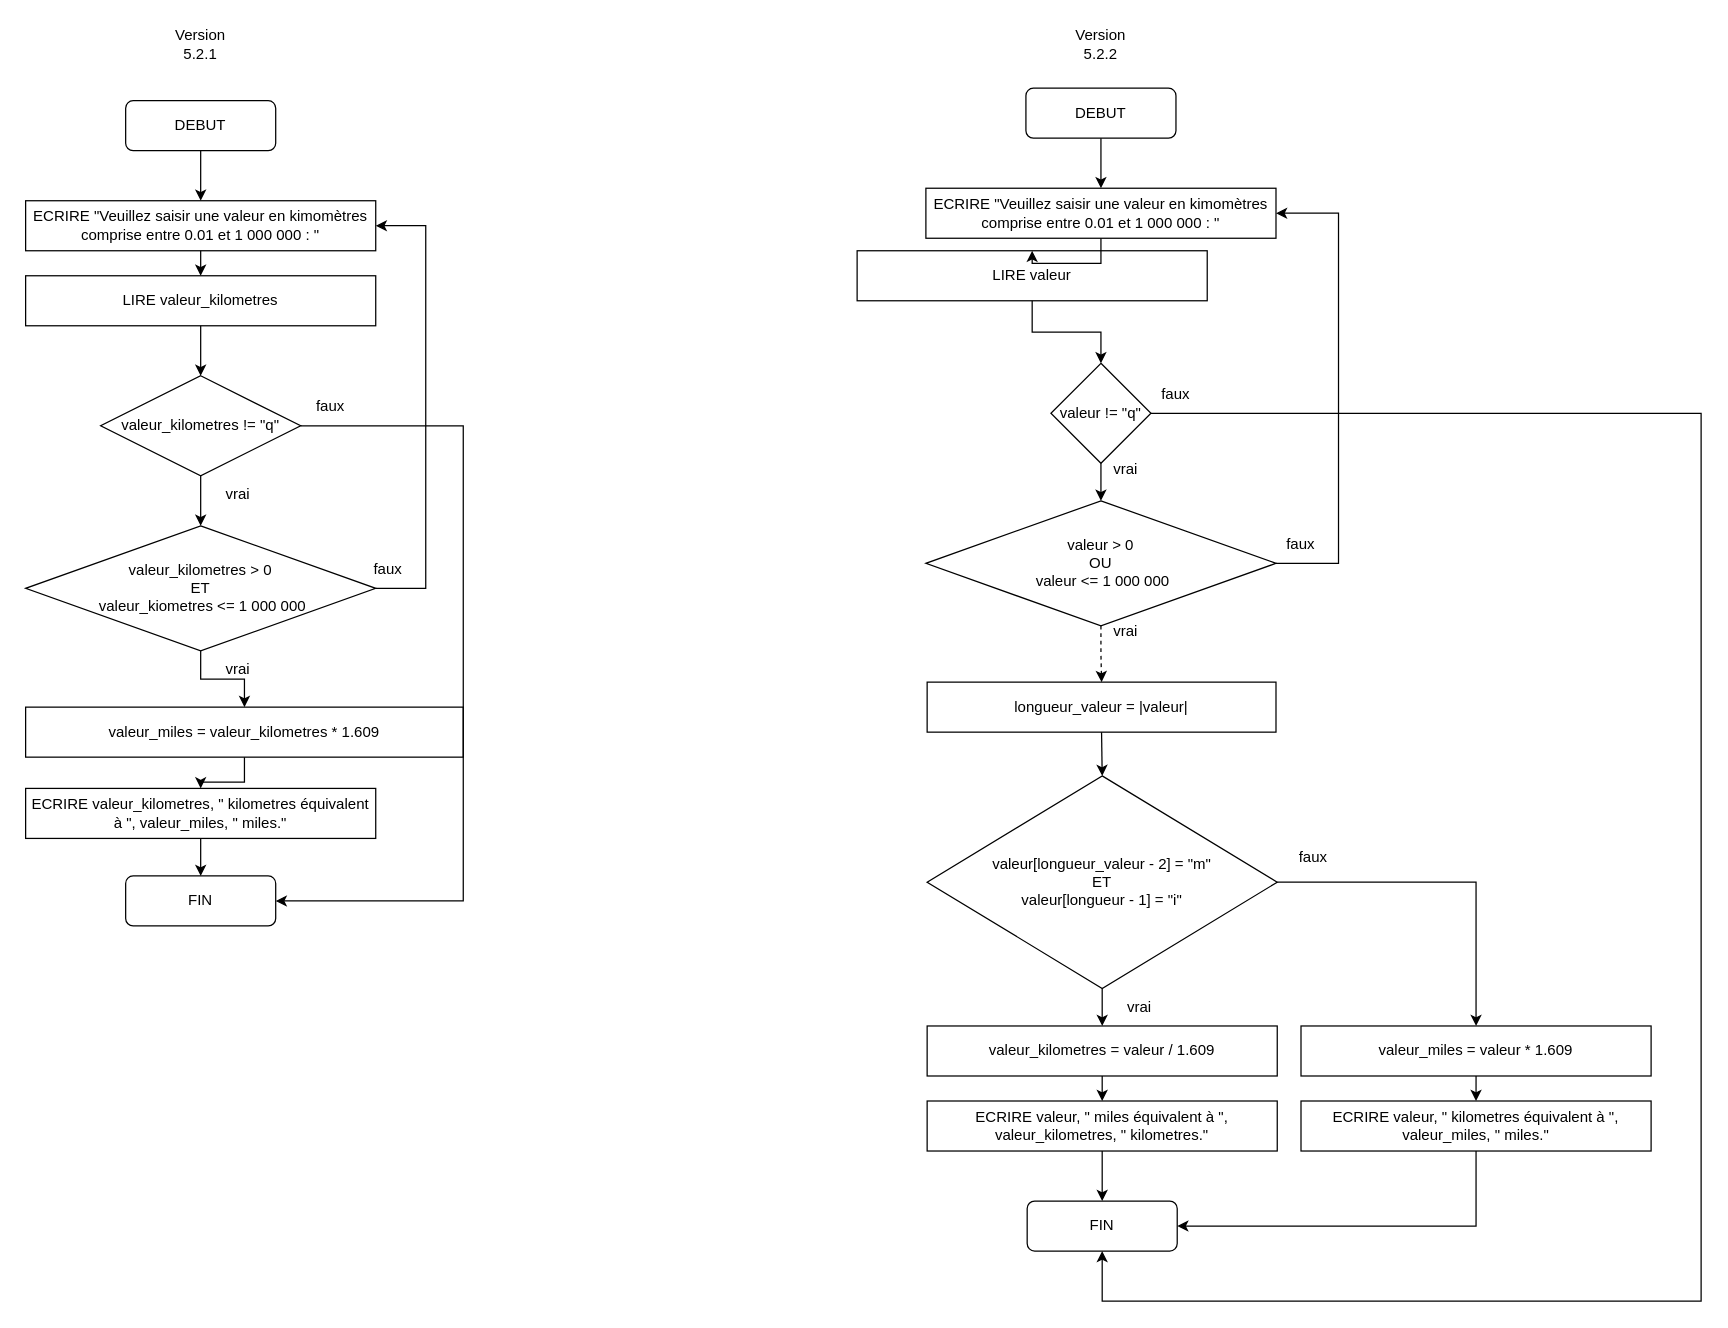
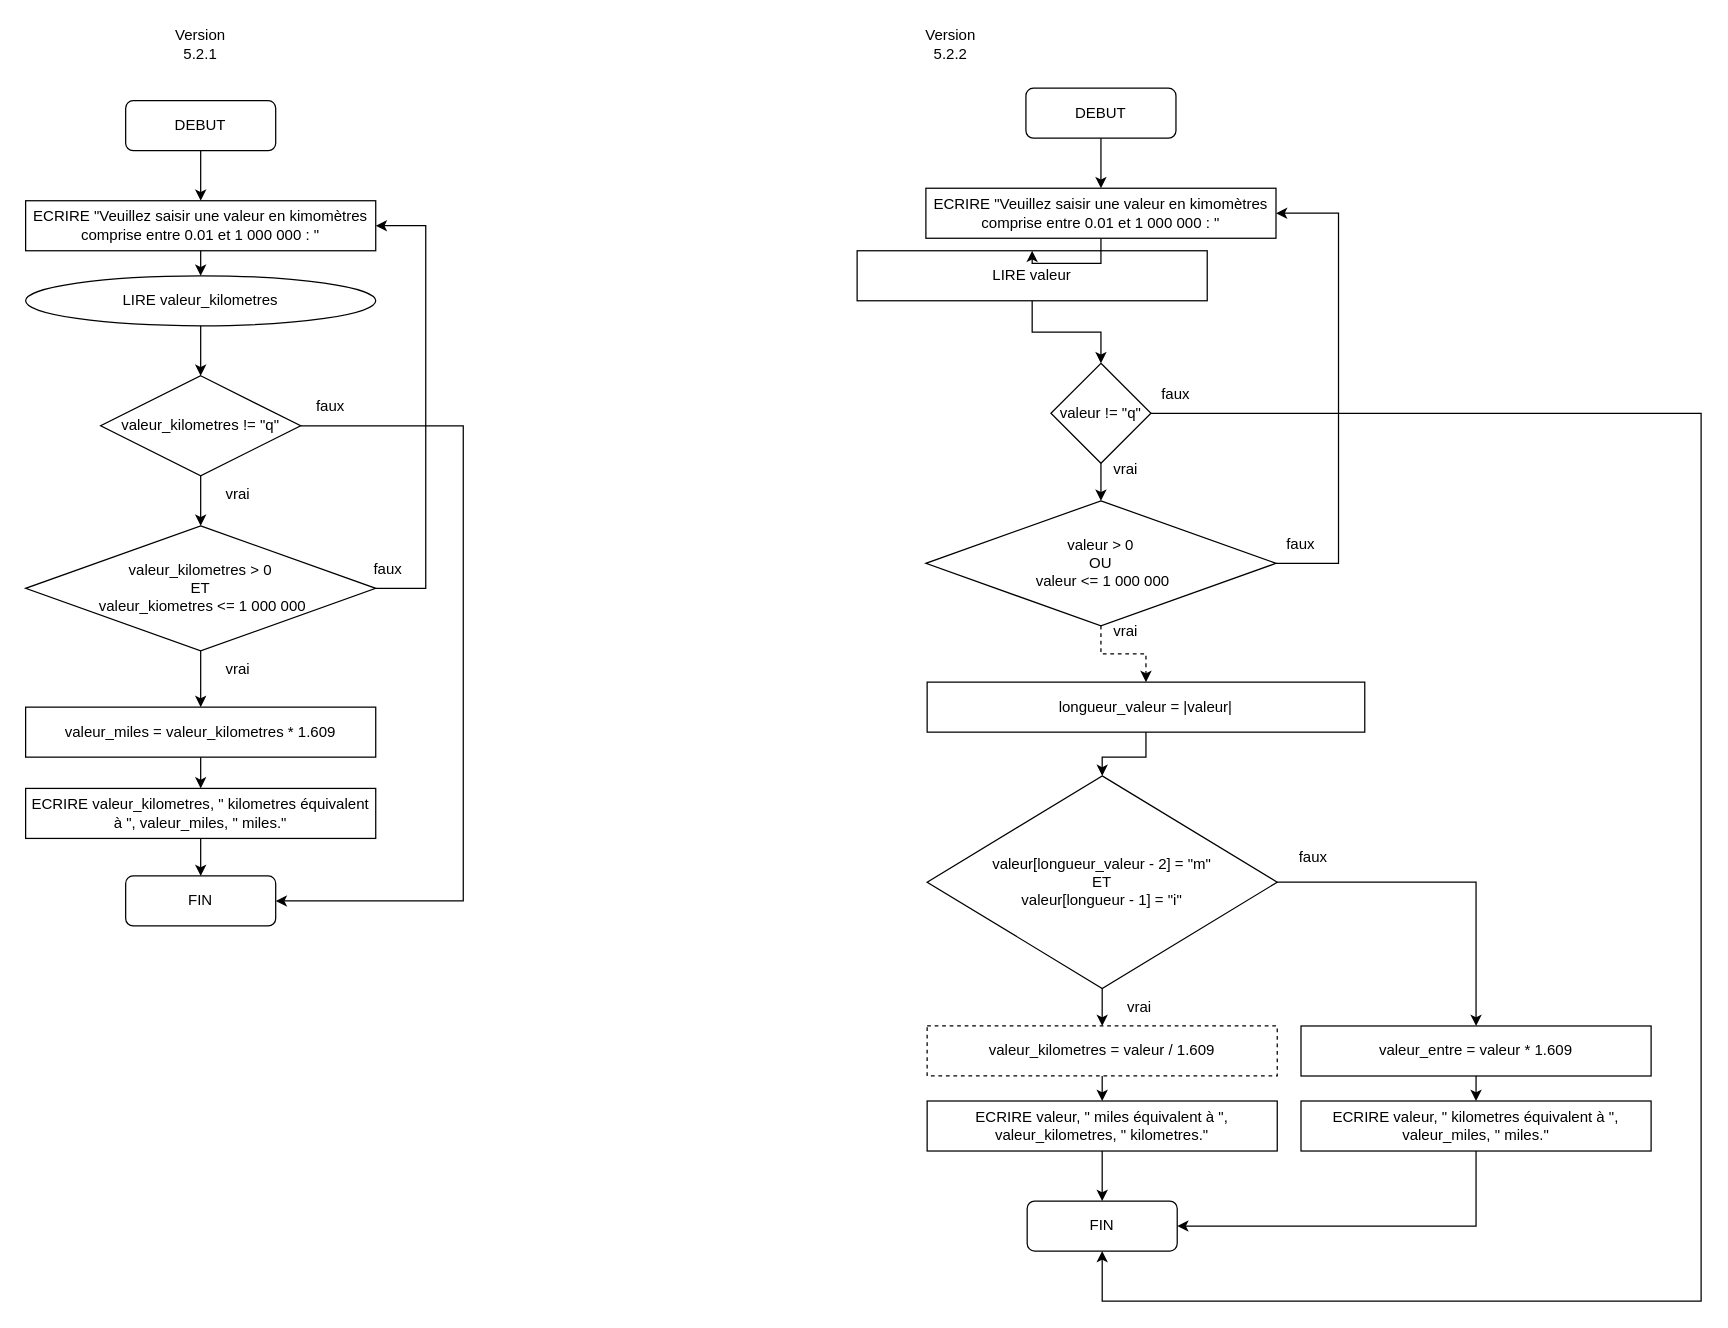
node "Version 5.2.2": moved (1101, 44) -> (951, 44)
node "LIRE valeur_kilometres": shape rectangle -> ellipse
node "longueur_valeur = |valeur|": size 349x50 -> 438x50
node "valeur_miles = valeur_kilometres * 1.609": size 438x50 -> 350x50
node "valeur_kilometres = valeur / 1.609": style solid -> dashed
node "valeur_miles = valeur * 1.609": label "valeur_miles = valeur * 1.609" -> "valeur_entre = valeur * 1.609"
